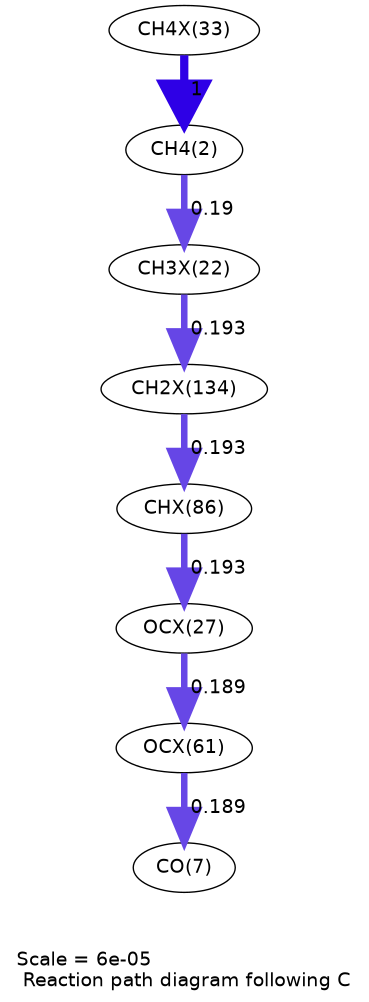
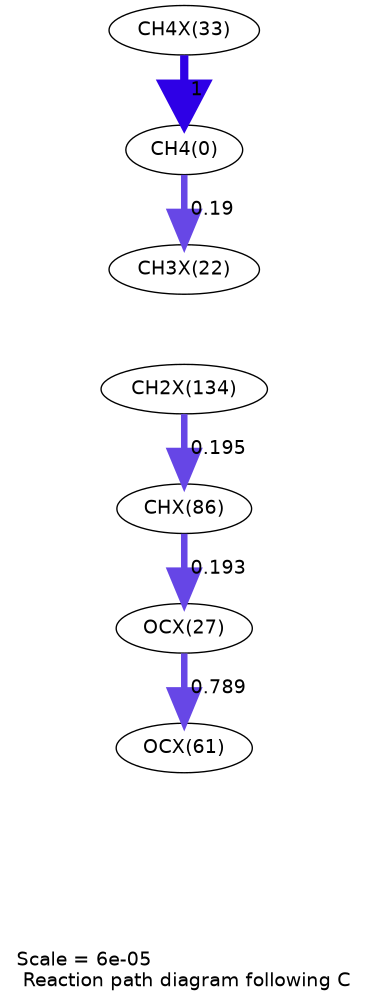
node "CH4(2)": label "CH4(2)" -> "CH4(0)"
edge "CH3X(22)" -> "CH2X(134)": removed, label "0.193"
edge "CH2X(134)" -> "CHX(86)": label " 0.193" -> " 0.195"
edge "OCX(27)" -> "OCX(61)": label " 0.189" -> " 0.789"
node "CO(7)": removed
